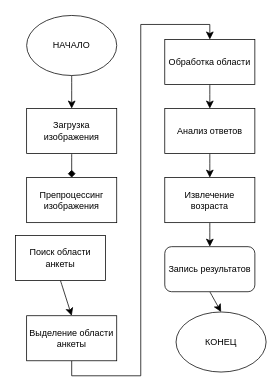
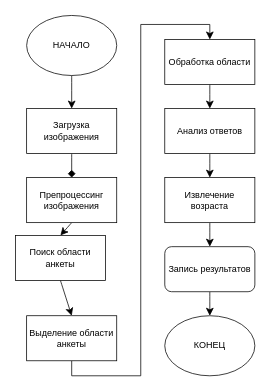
edge "Препроцессинг изображения" -> "Поиск области анкеты": added
node "КОНЕЦ": moved (221, 342) -> (210, 345)
